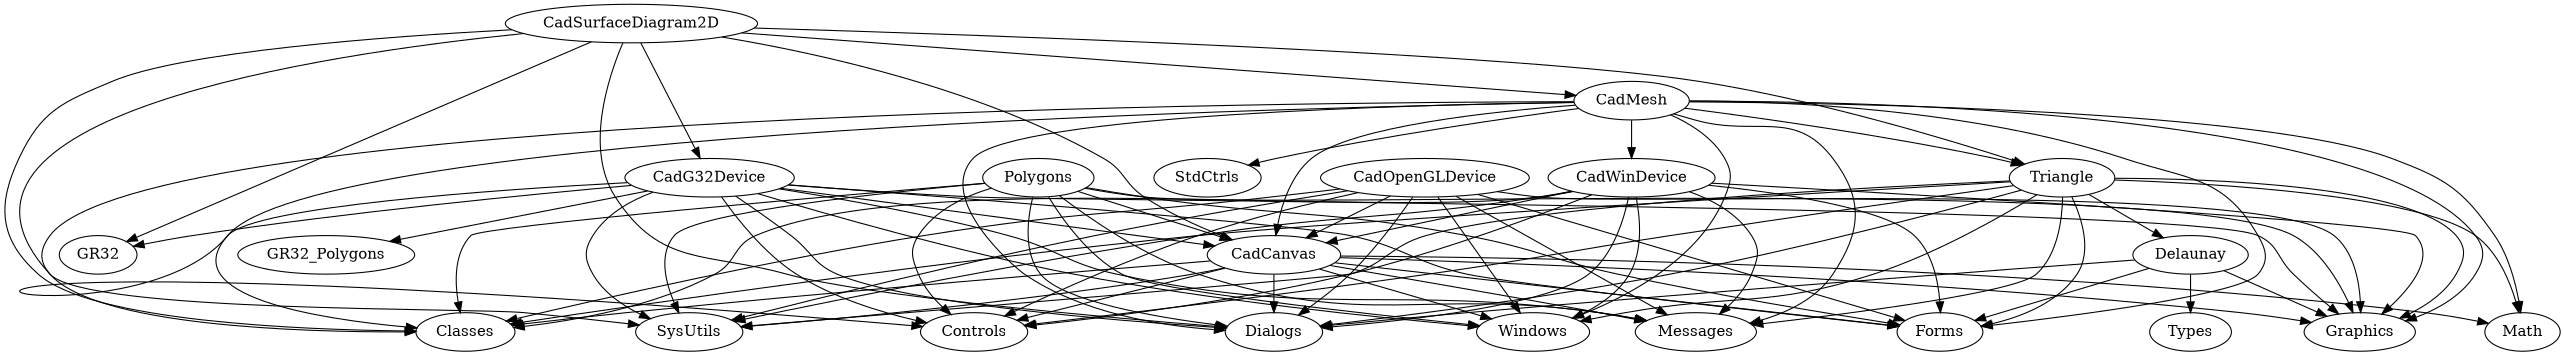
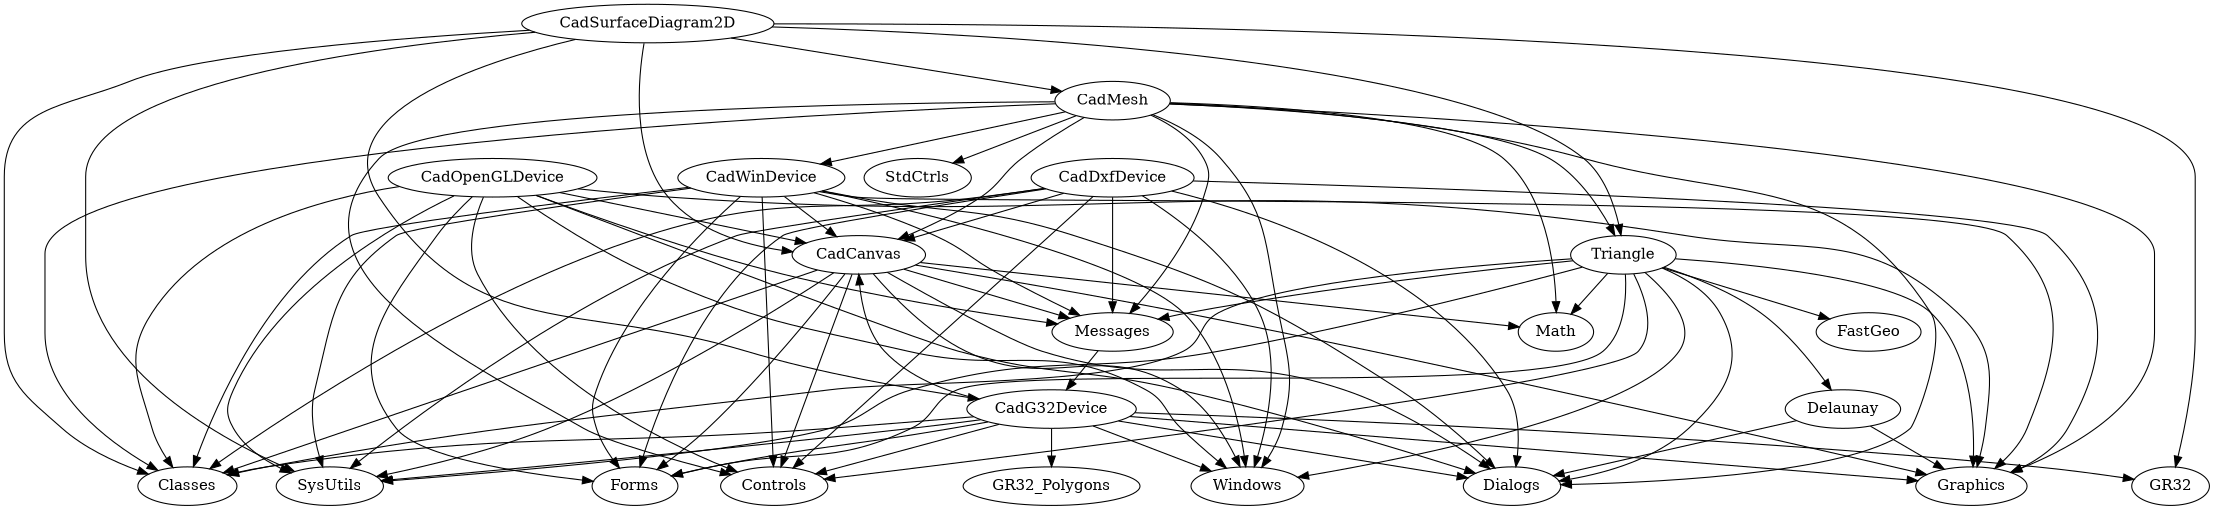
edge "CadMesh" -> "Forms": removed
node "Polygons": label "Polygons" -> "CadDxfDevice"
edge "CadG32Device" -> "Messages": reversed
edge "CadSurfaceDiagram2D" -> "Dialogs": removed
edge "Delaunay" -> "Forms": removed
node "FastGeo": added
node "Types": removed
